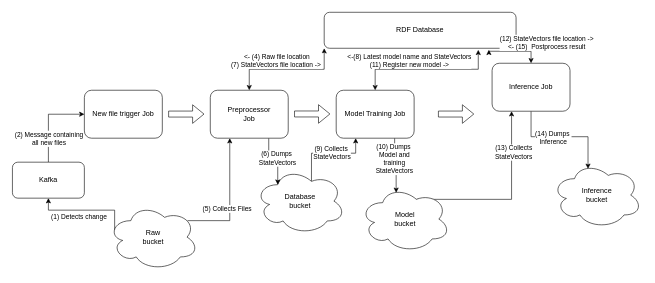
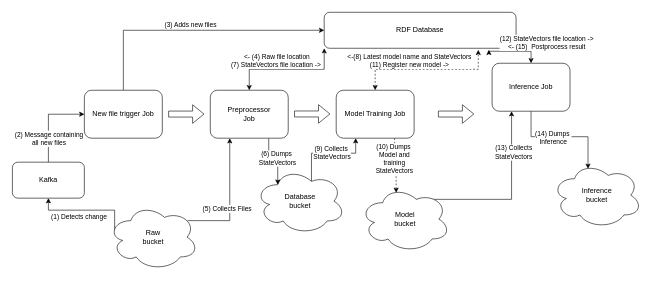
edge "New file trigger Job" -> "RDF Database": added, label "(3) Adds new files"
edge "RDF Database" -- "Model Training Job": style solid -> dashed
edge "Model Training Job" -> "Model bucket": style solid -> dashed
